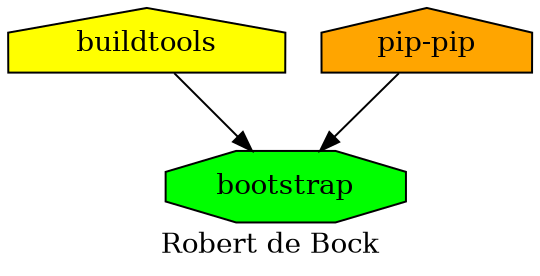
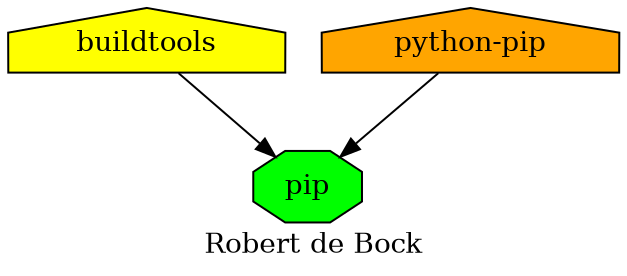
node "pip-pip": label "pip-pip" -> "python-pip"
node "bootstrap": label "bootstrap" -> "pip"
